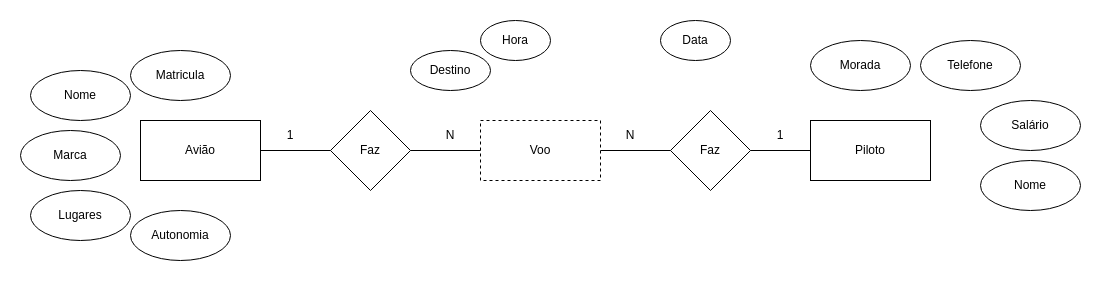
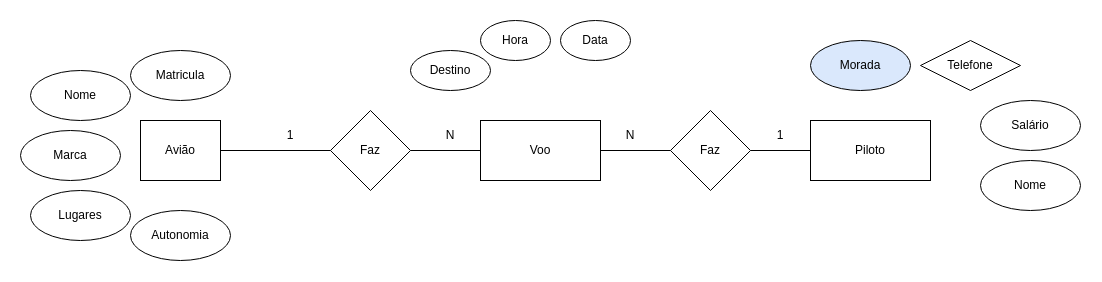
node "Data": moved (696, 41) -> (596, 41)
node "Morada": fillcolor #ffffff -> #dae8fc
node "Telefone": shape ellipse -> diamond
node "Avião": size 120x60 -> 80x60
node "Voo": style dashed -> solid
